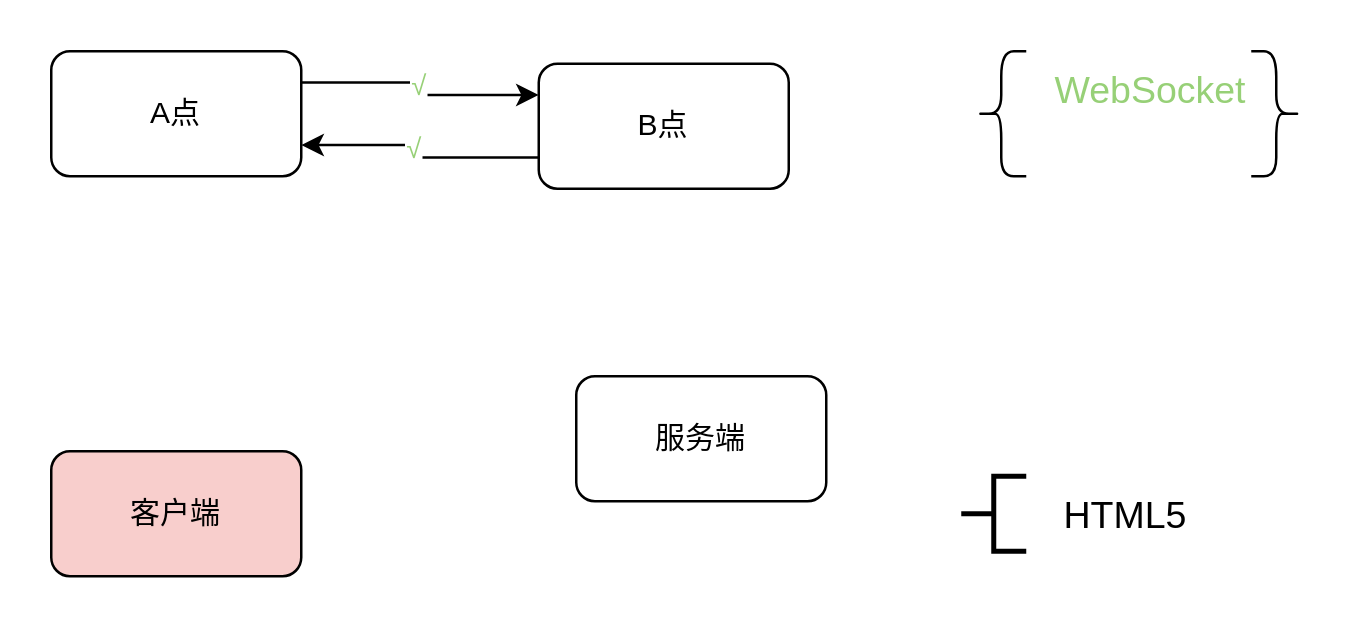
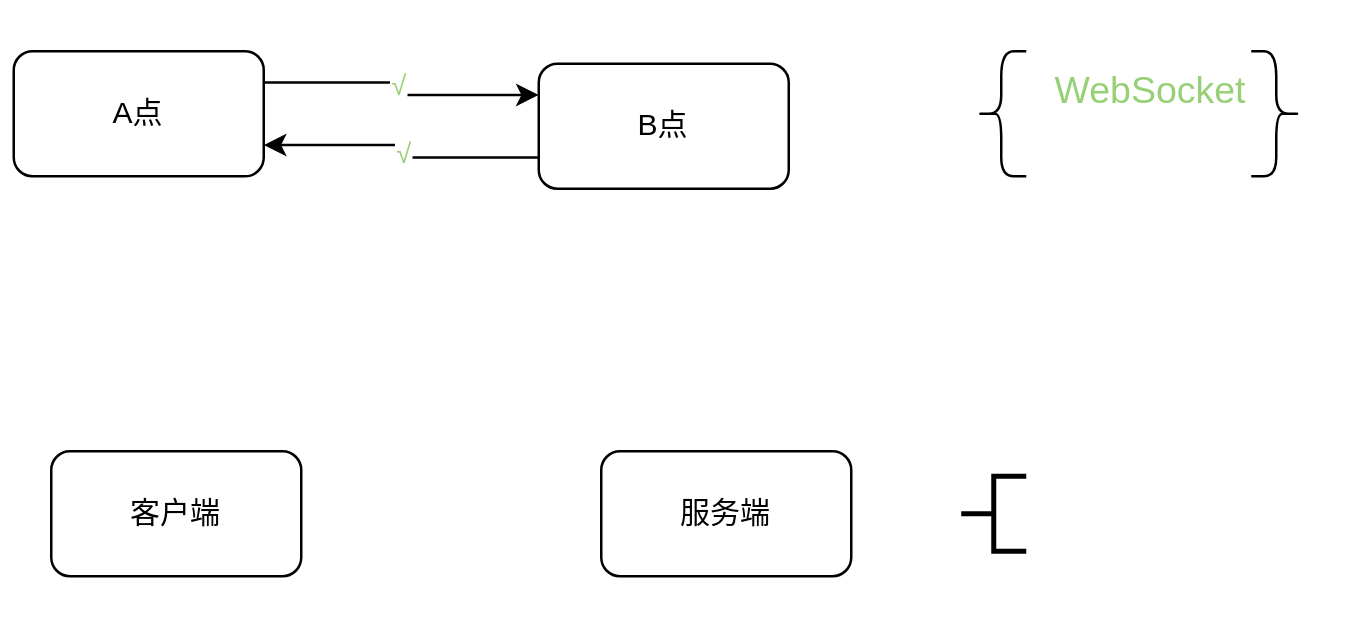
node "A点": moved (176, 114) -> (139, 114)
node "服务端": moved (701, 439) -> (726, 514)
node "客户端": fillcolor #f8cecc -> #ffffff
node "HTML5": removed
